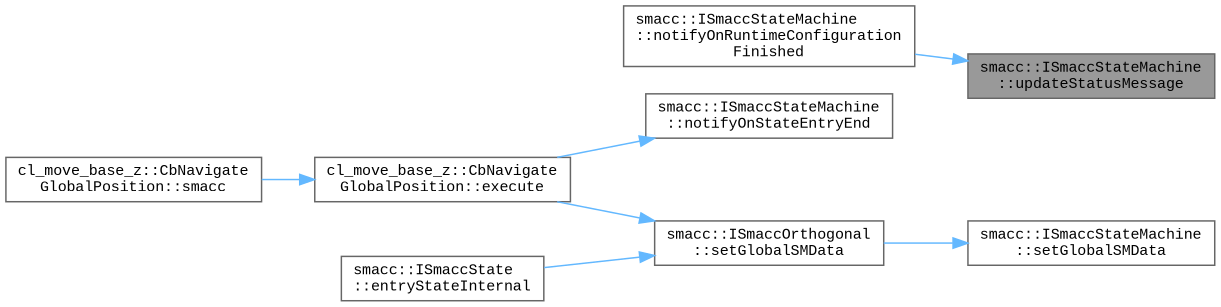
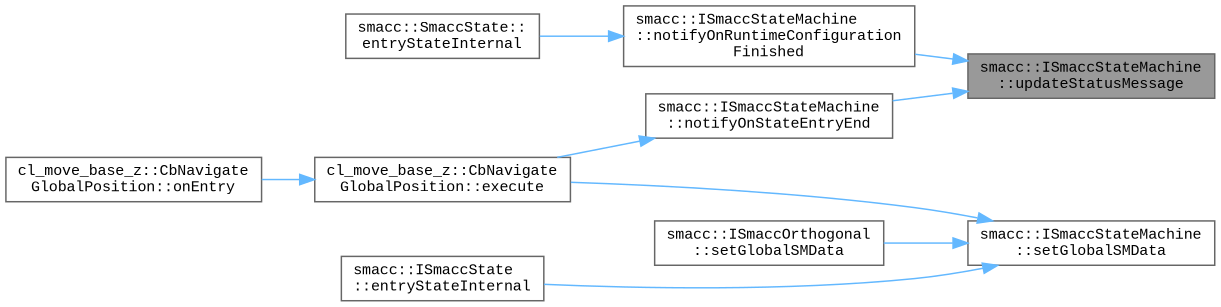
node "smacc::SmaccState:: entryStateInternal": added
edge "smacc::ISmaccStateMachine ::notifyOnStateEntryEnd" -> "smacc::ISmaccStateMachine ::updateStatusMessage": added
node "cl_move_base_z::CbNavigate GlobalPosition::smacc": label "cl_move_base_z::CbNavigate GlobalPosition::smacc" -> "cl_move_base_z::CbNavigate GlobalPosition::onEntry"
edge "cl_move_base_z::CbNavigate GlobalPosition::execute" -> "smacc::ISmaccOrthogonal ::setGlobalSMData": now "cl_move_base_z::CbNavigate GlobalPosition::execute" -> "smacc::ISmaccStateMachine ::setGlobalSMData"
edge "smacc::ISmaccState ::entryStateInternal" -> "smacc::ISmaccOrthogonal ::setGlobalSMData": now "smacc::ISmaccState ::entryStateInternal" -> "smacc::ISmaccStateMachine ::setGlobalSMData"
